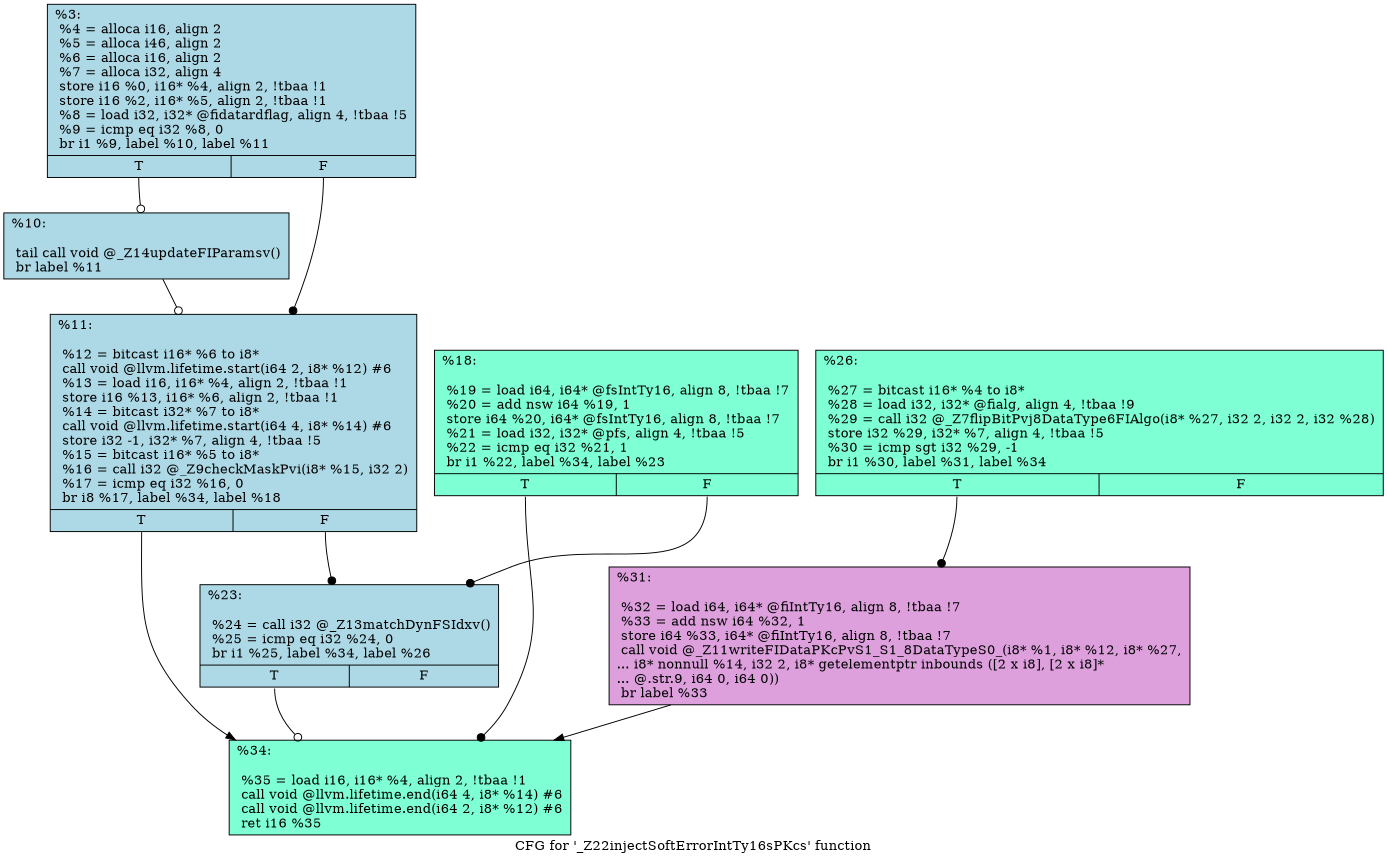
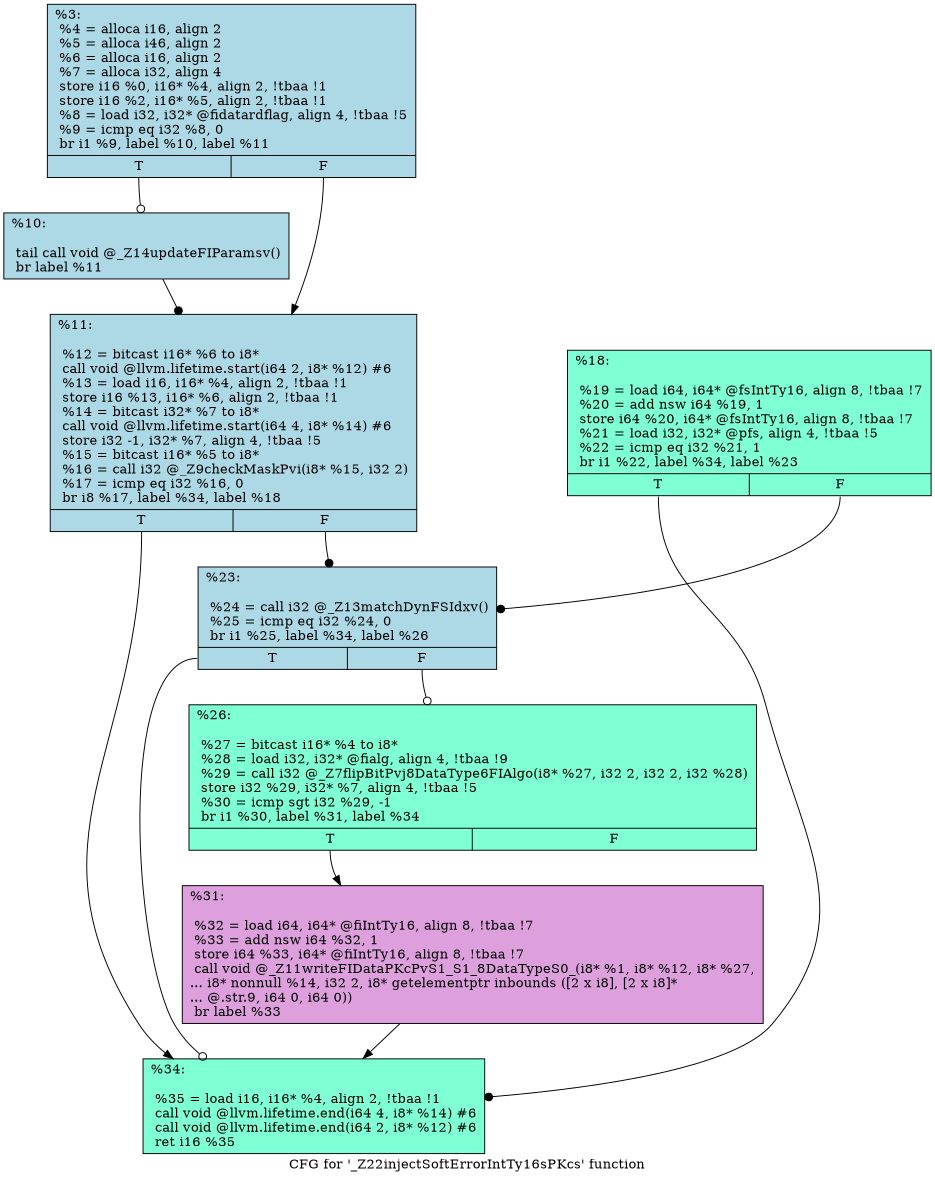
edge "%3:" -> "%11:": arrowhead dot -> normal
edge "%10:" -> "%11:": arrowhead odot -> dot
edge "%26:" -> "%31:": arrowhead dot -> normal
edge "%23:" -> "%26:": added
